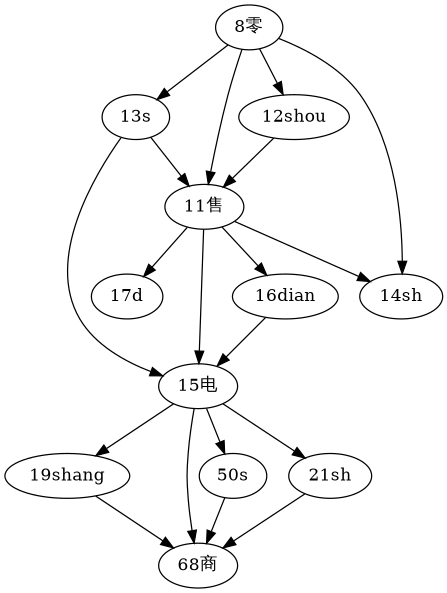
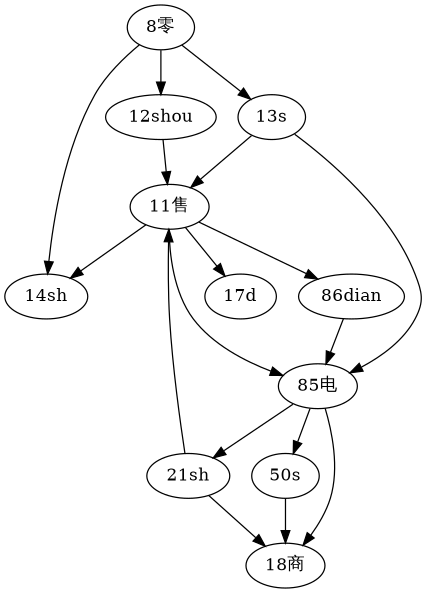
edge "8零" -> "11售": now "21sh" -> "11售"
node "16dian": label "16dian" -> "86dian"
node "15电": label "15电" -> "85电"
node "19shang": removed
node "68商": label "68商" -> "18商"
